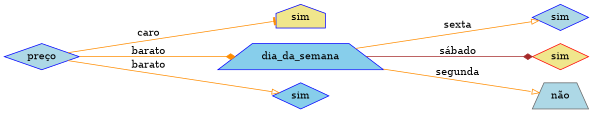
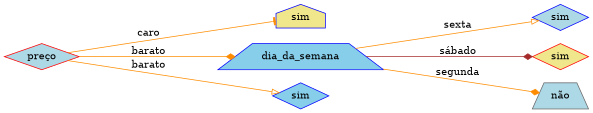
node "preço": color blue -> red
edge "dia_da_semana" -> "não": arrowhead onormal -> diamond
